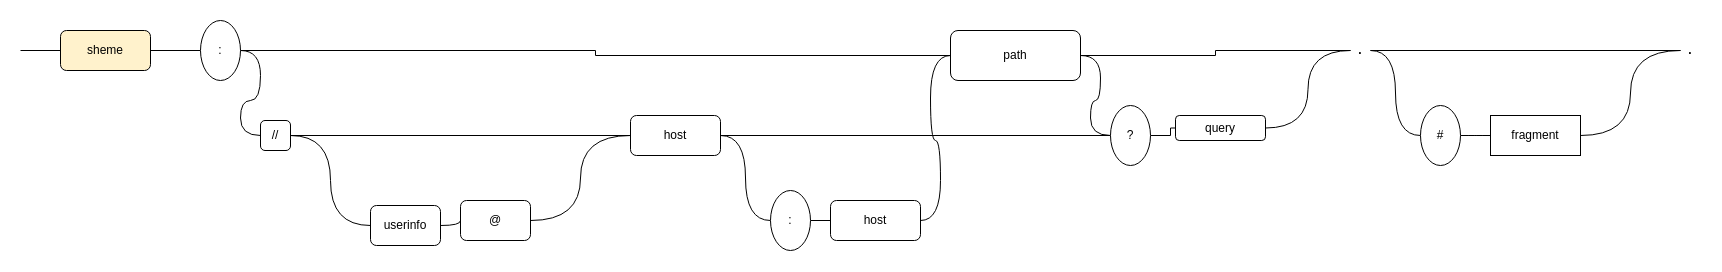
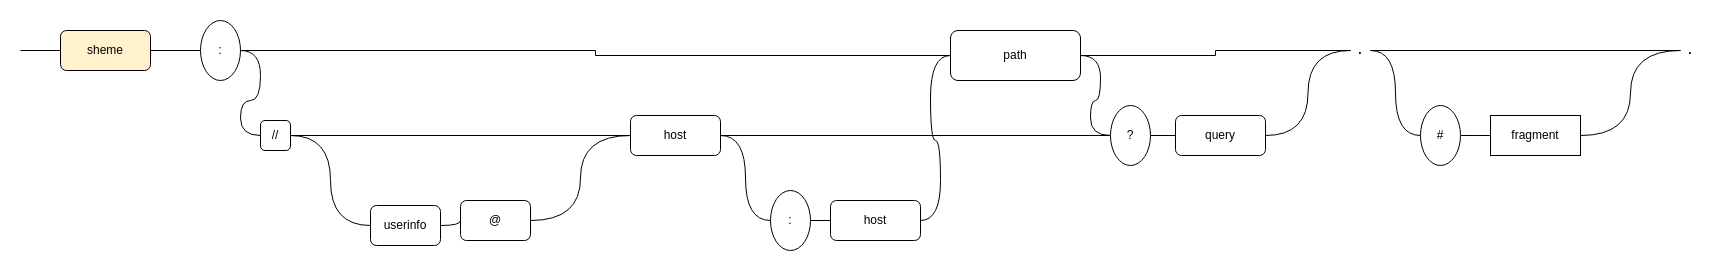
node "query": size 90x25 -> 90x40
